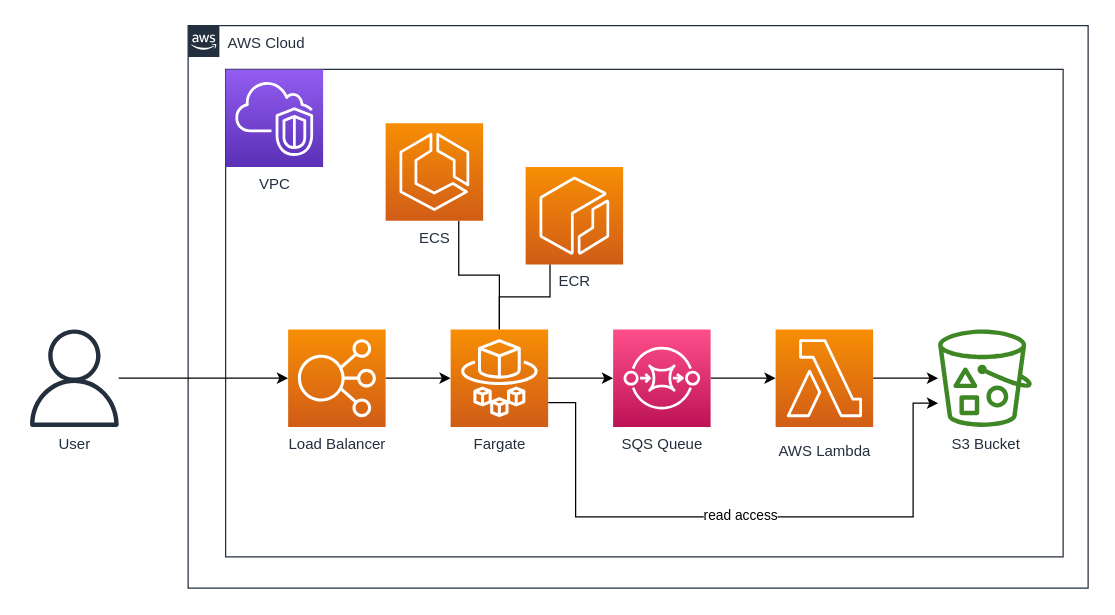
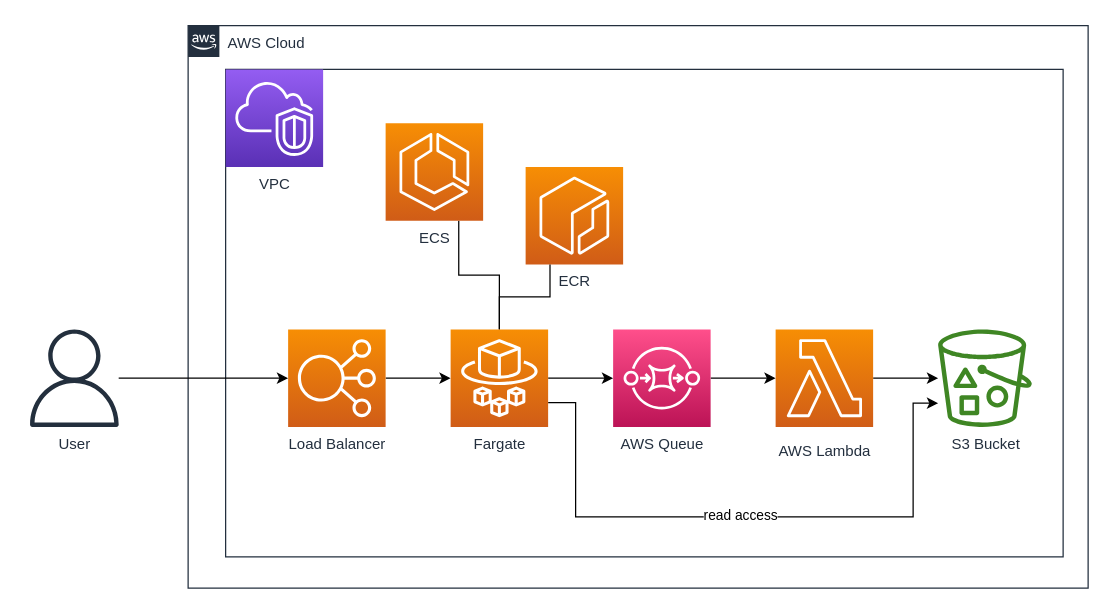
node "SQS Queue": label "SQS Queue" -> "AWS Queue"
